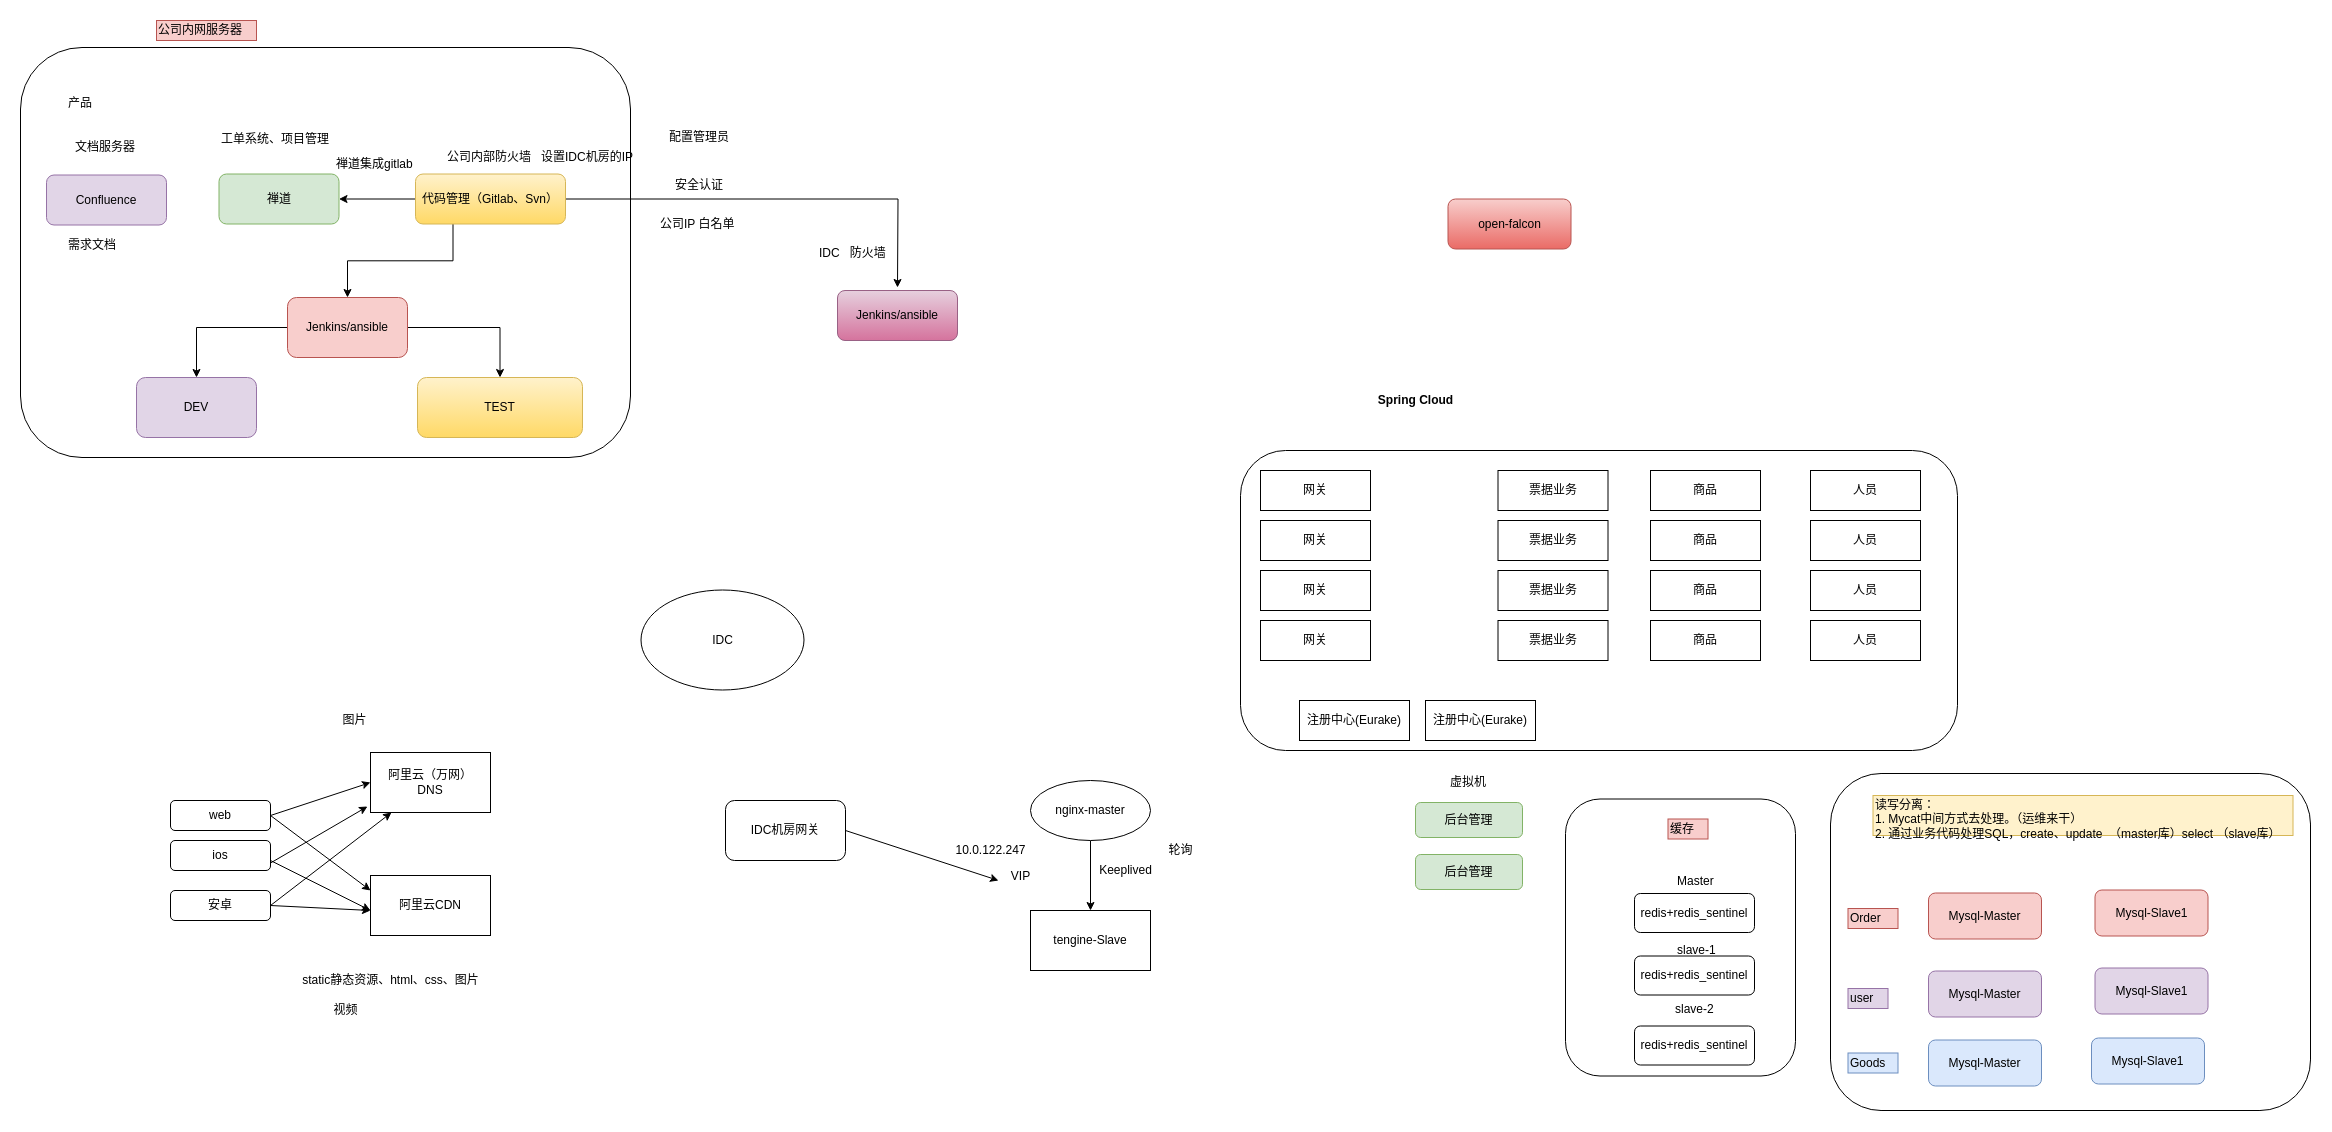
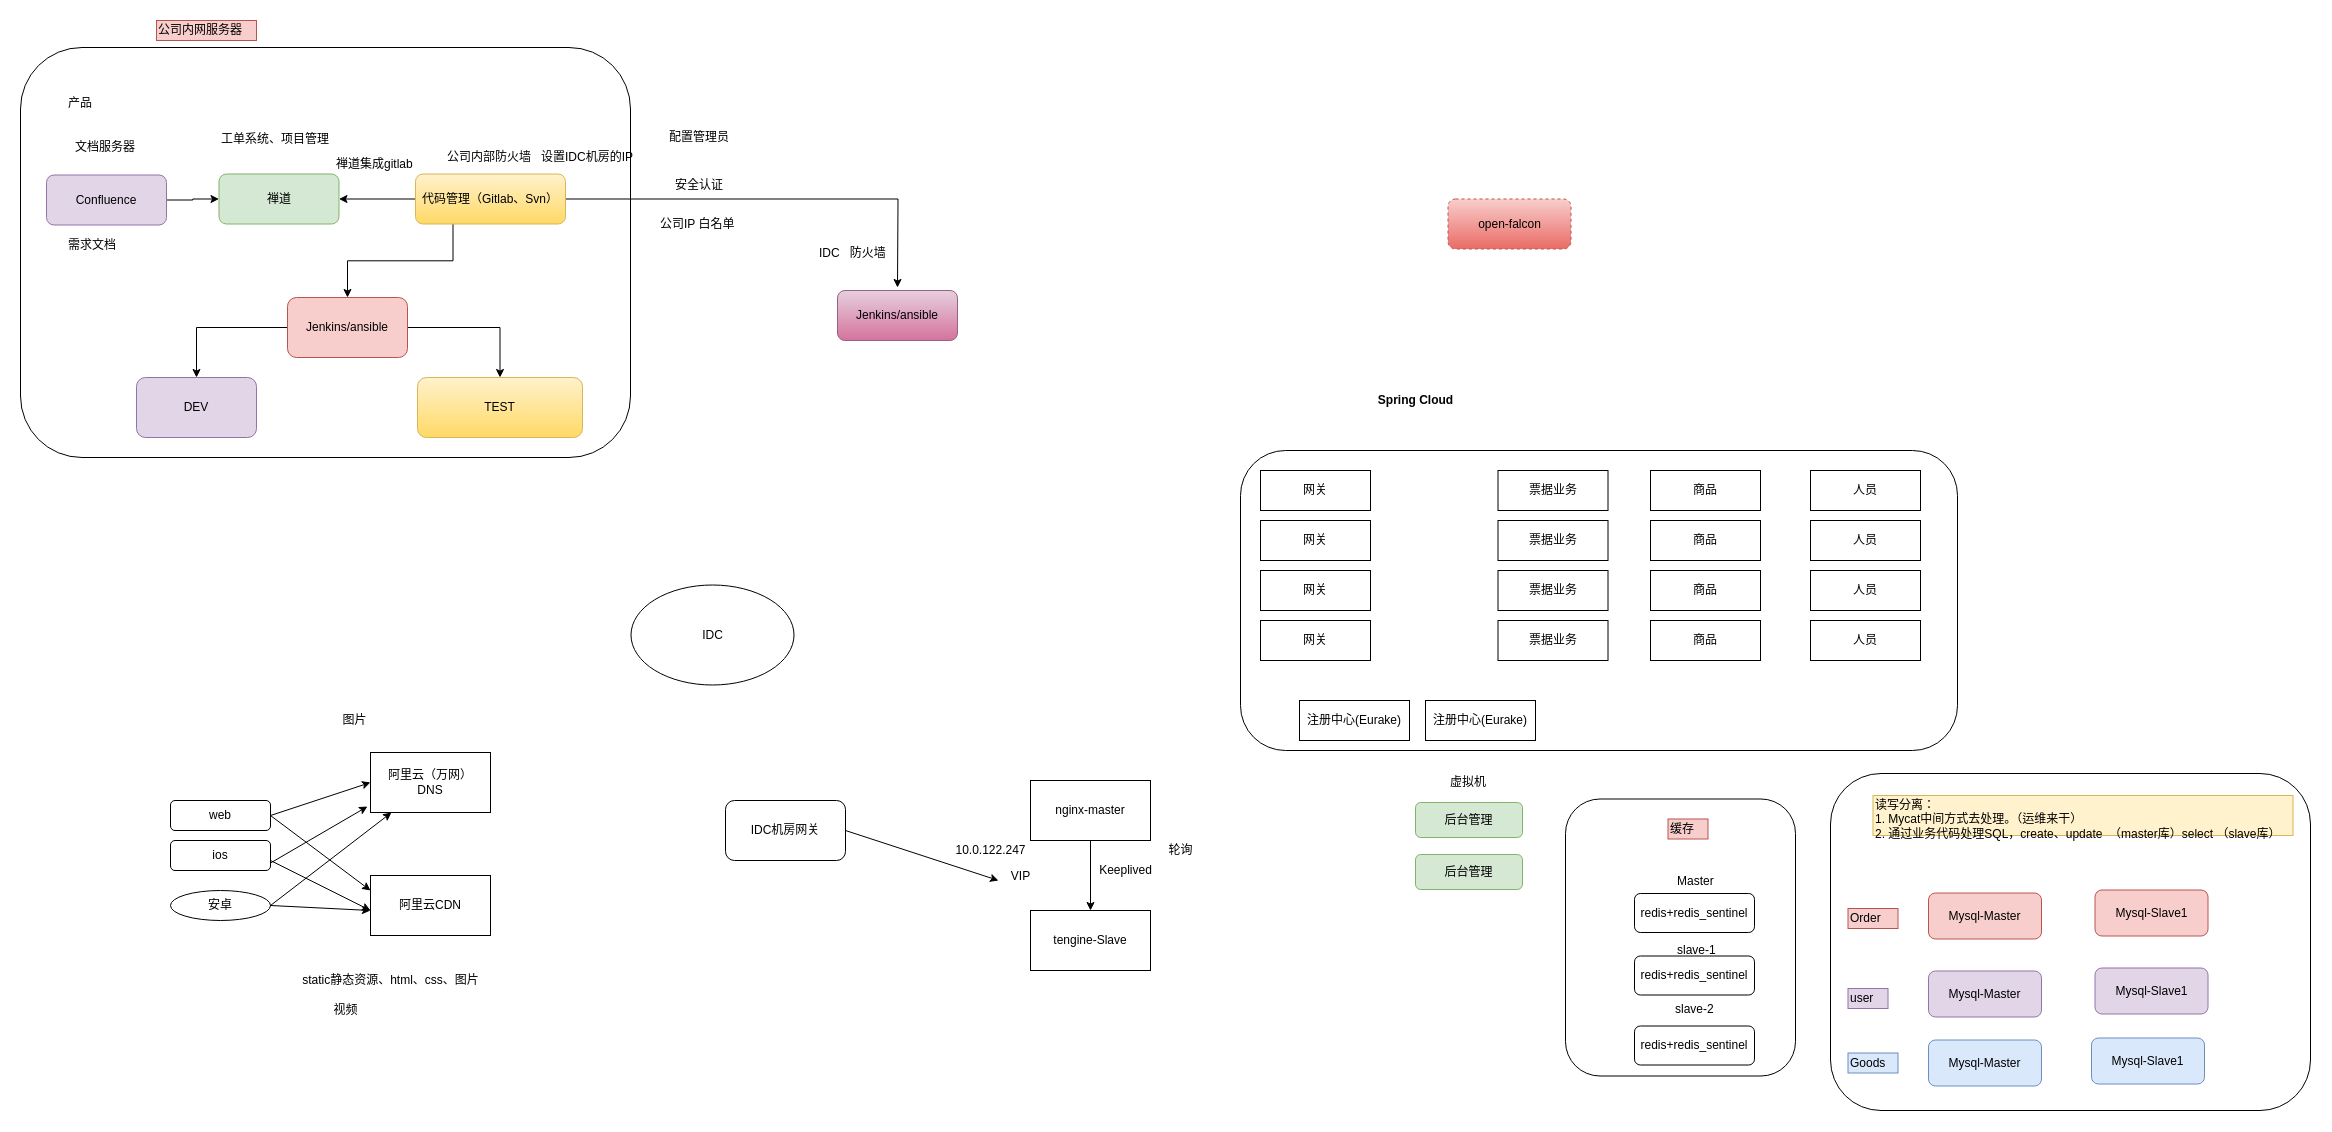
edge "Confluence" -> "禅道": added
node "open-falcon": style solid -> dashed
node "IDC": moved (723, 640) -> (713, 635)
node "nginx-master": shape ellipse -> rectangle
node "安卓": shape rounded rectangle -> ellipse
